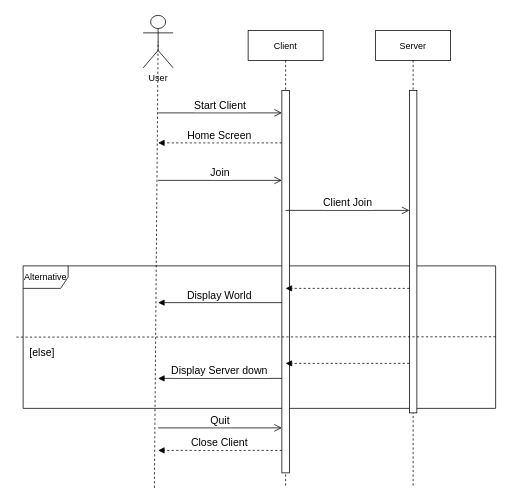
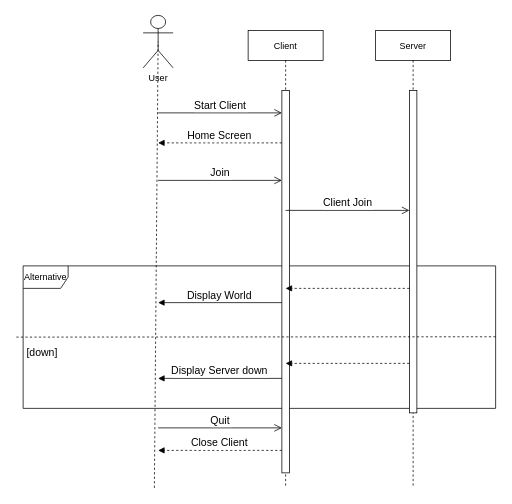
node "[else]": label "[else]" -> "[down]"
